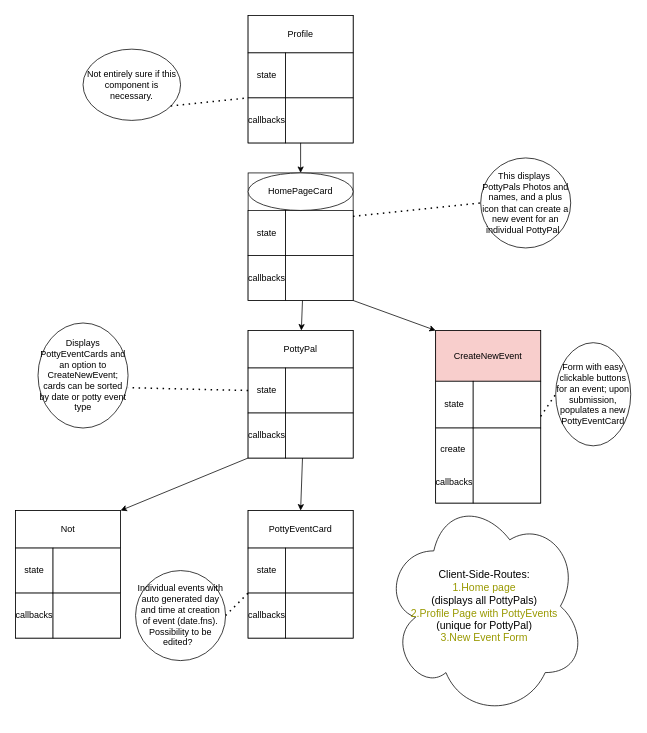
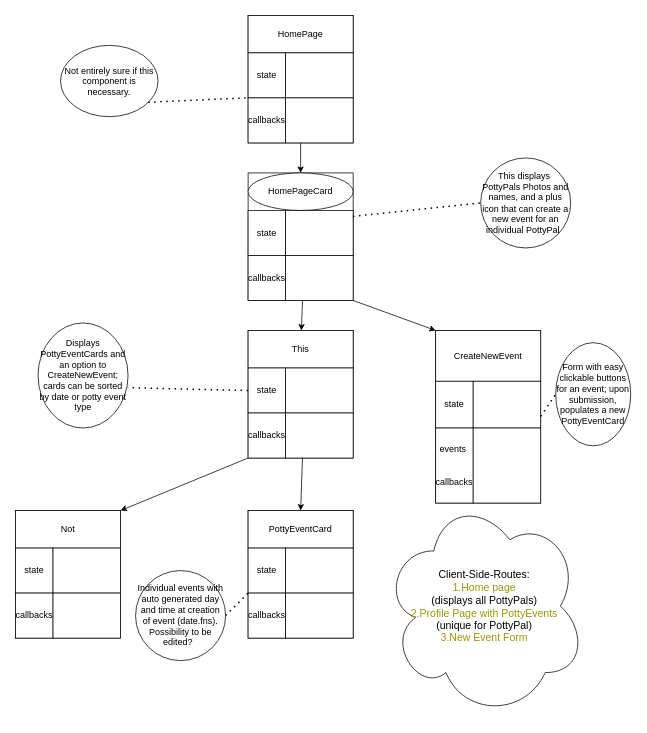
node "Profile": label "Profile" -> "HomePage"
node "Not entirely sure if this component is necessary.": moved (132, 85) -> (109, 81)
node "PottyPal": label "PottyPal" -> "This"
node "CreateNewEvent": fillcolor #f8cecc -> #ffffff
node "create callbacks": label "create callbacks" -> "events callbacks"
